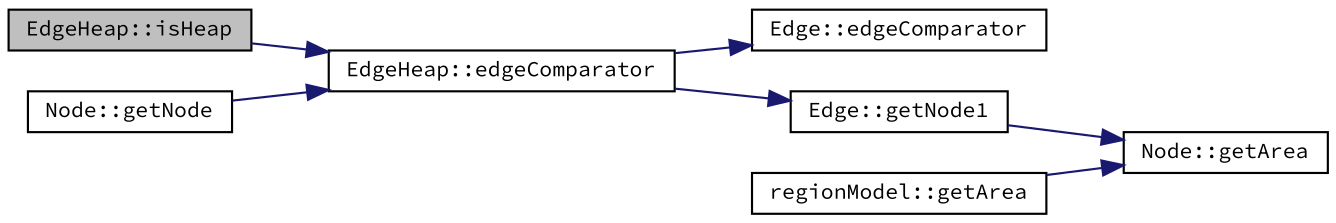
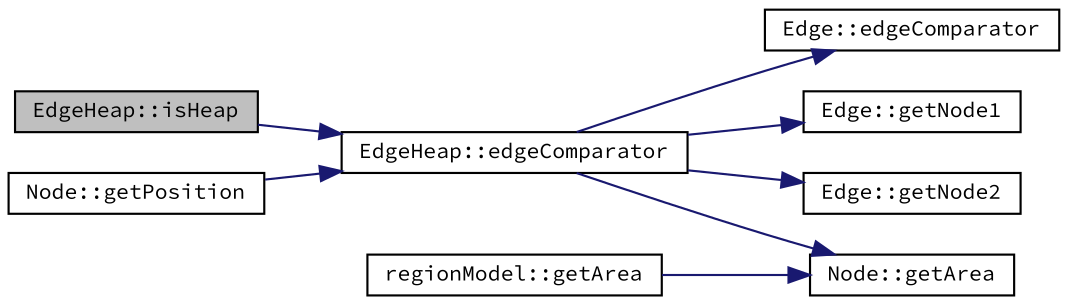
node "Node::getNode": label "Node::getNode" -> "Node::getPosition"
edge "Edge::getNode1" -> "Node::getArea": now "EdgeHeap::edgeComparator" -> "Node::getArea"
node "Edge::getNode2": added
